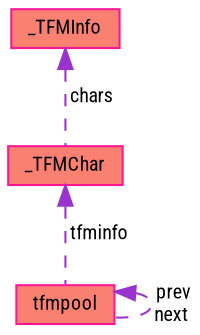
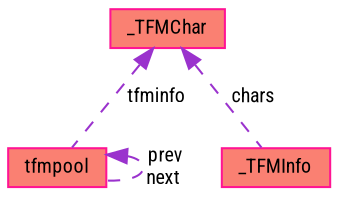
edge "_TFMChar" -> "_TFMInfo": reversed
